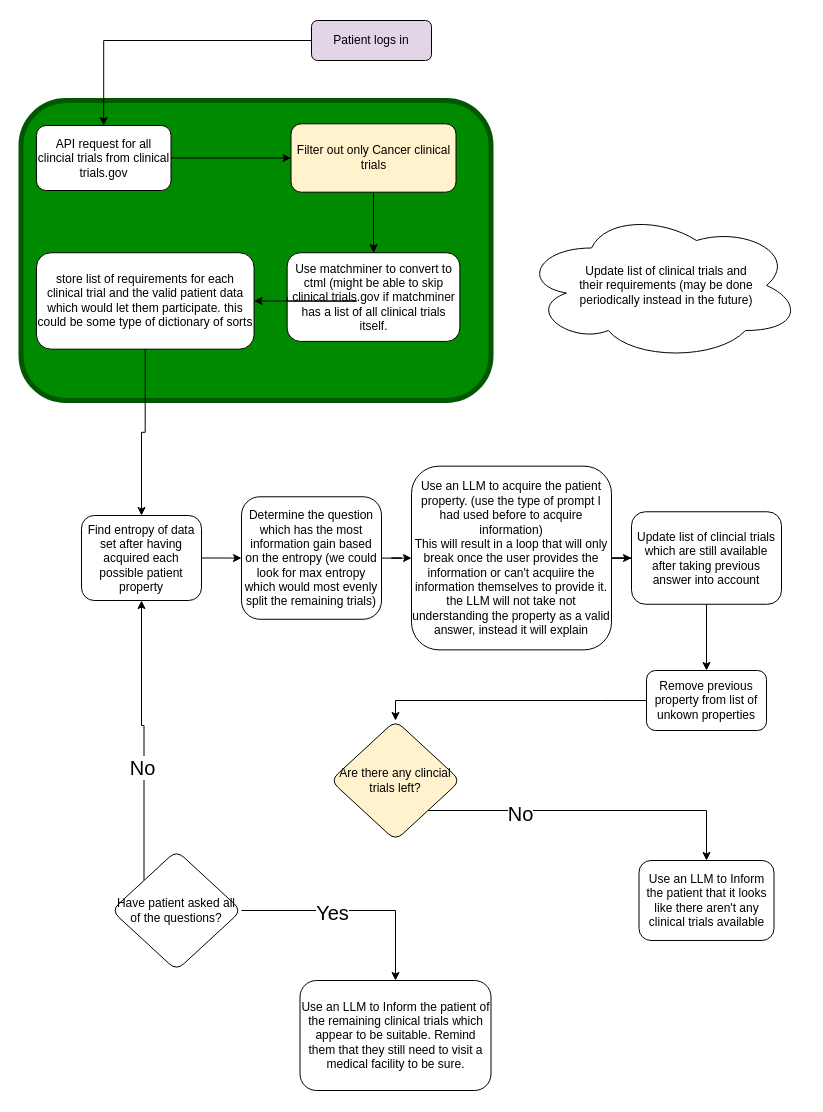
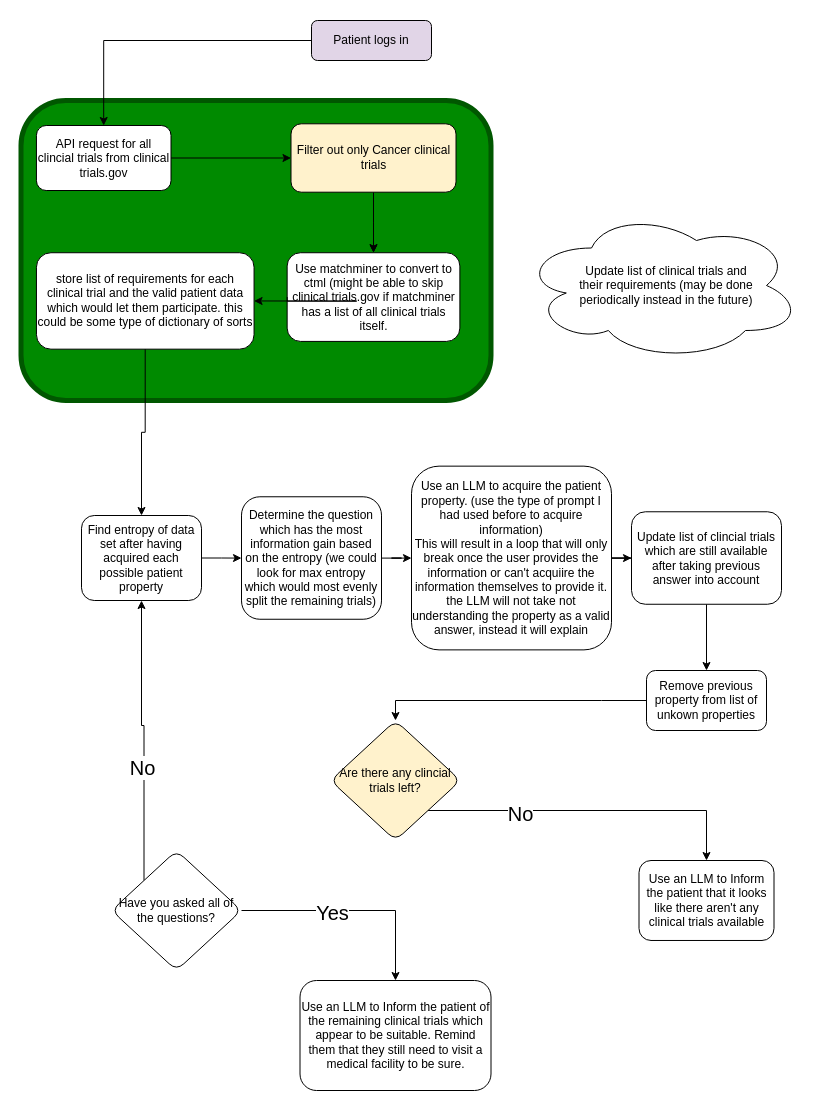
node "Have patient asked all of the questions?": label "Have patient asked all of the questions?" -> "Have you asked all of the questions?"
